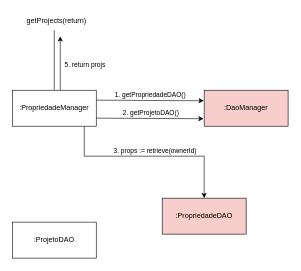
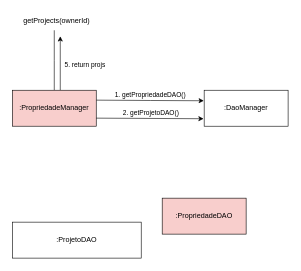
node "getProjects(return)": label "getProjects(return)" -> "getProjects(ownerId)"
node ":PropriedadeManager": fillcolor #ffffff -> #f8cecc
node ":DaoManager": fillcolor #f8cecc -> #ffffff
edge ":PropriedadeManager" -> ":PropriedadeDAO": removed, label "3. props := retrieve(ownerId)"
node ":ProjetoDAO": size 84x36 -> 129x36
